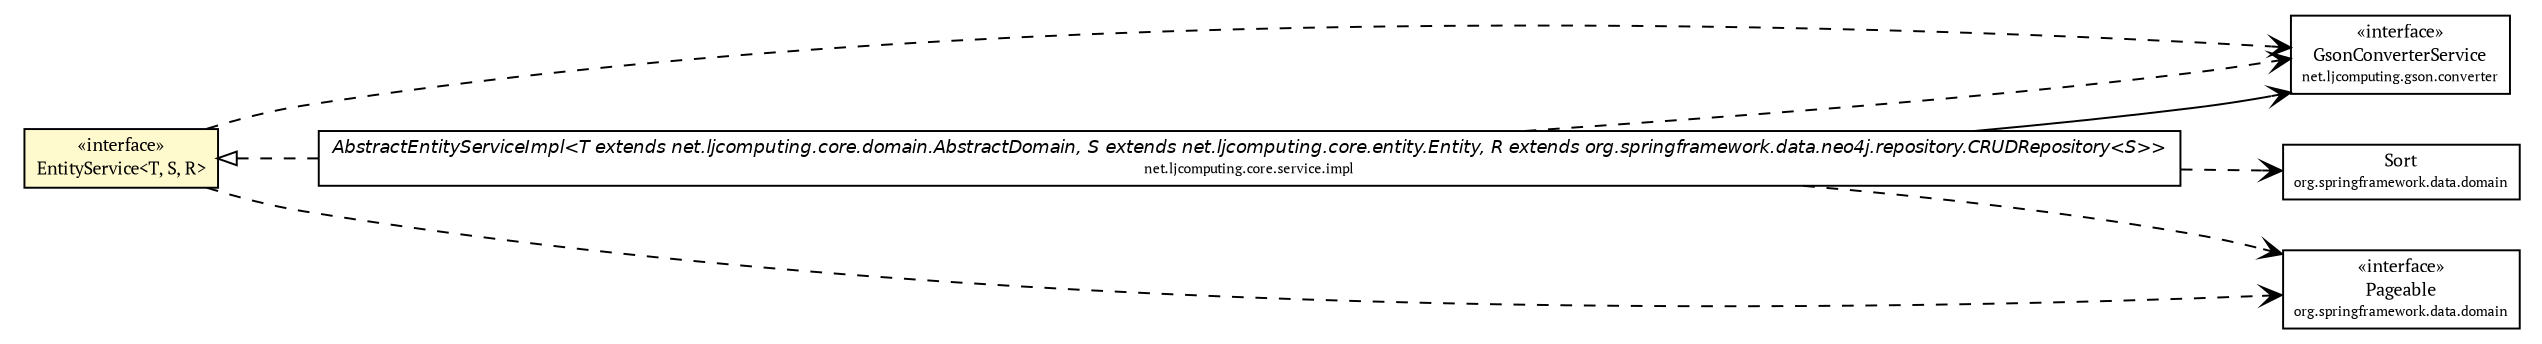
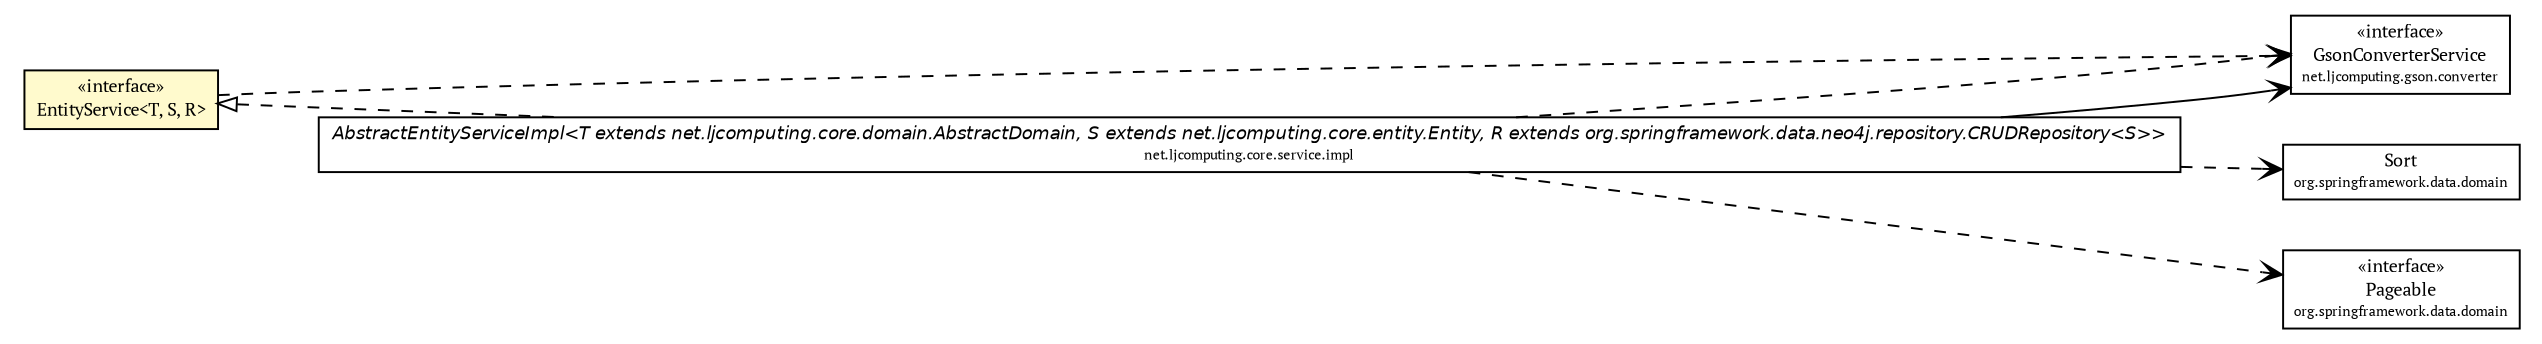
edge "EntityService<T, S, R>" -> "Pageable": removed
